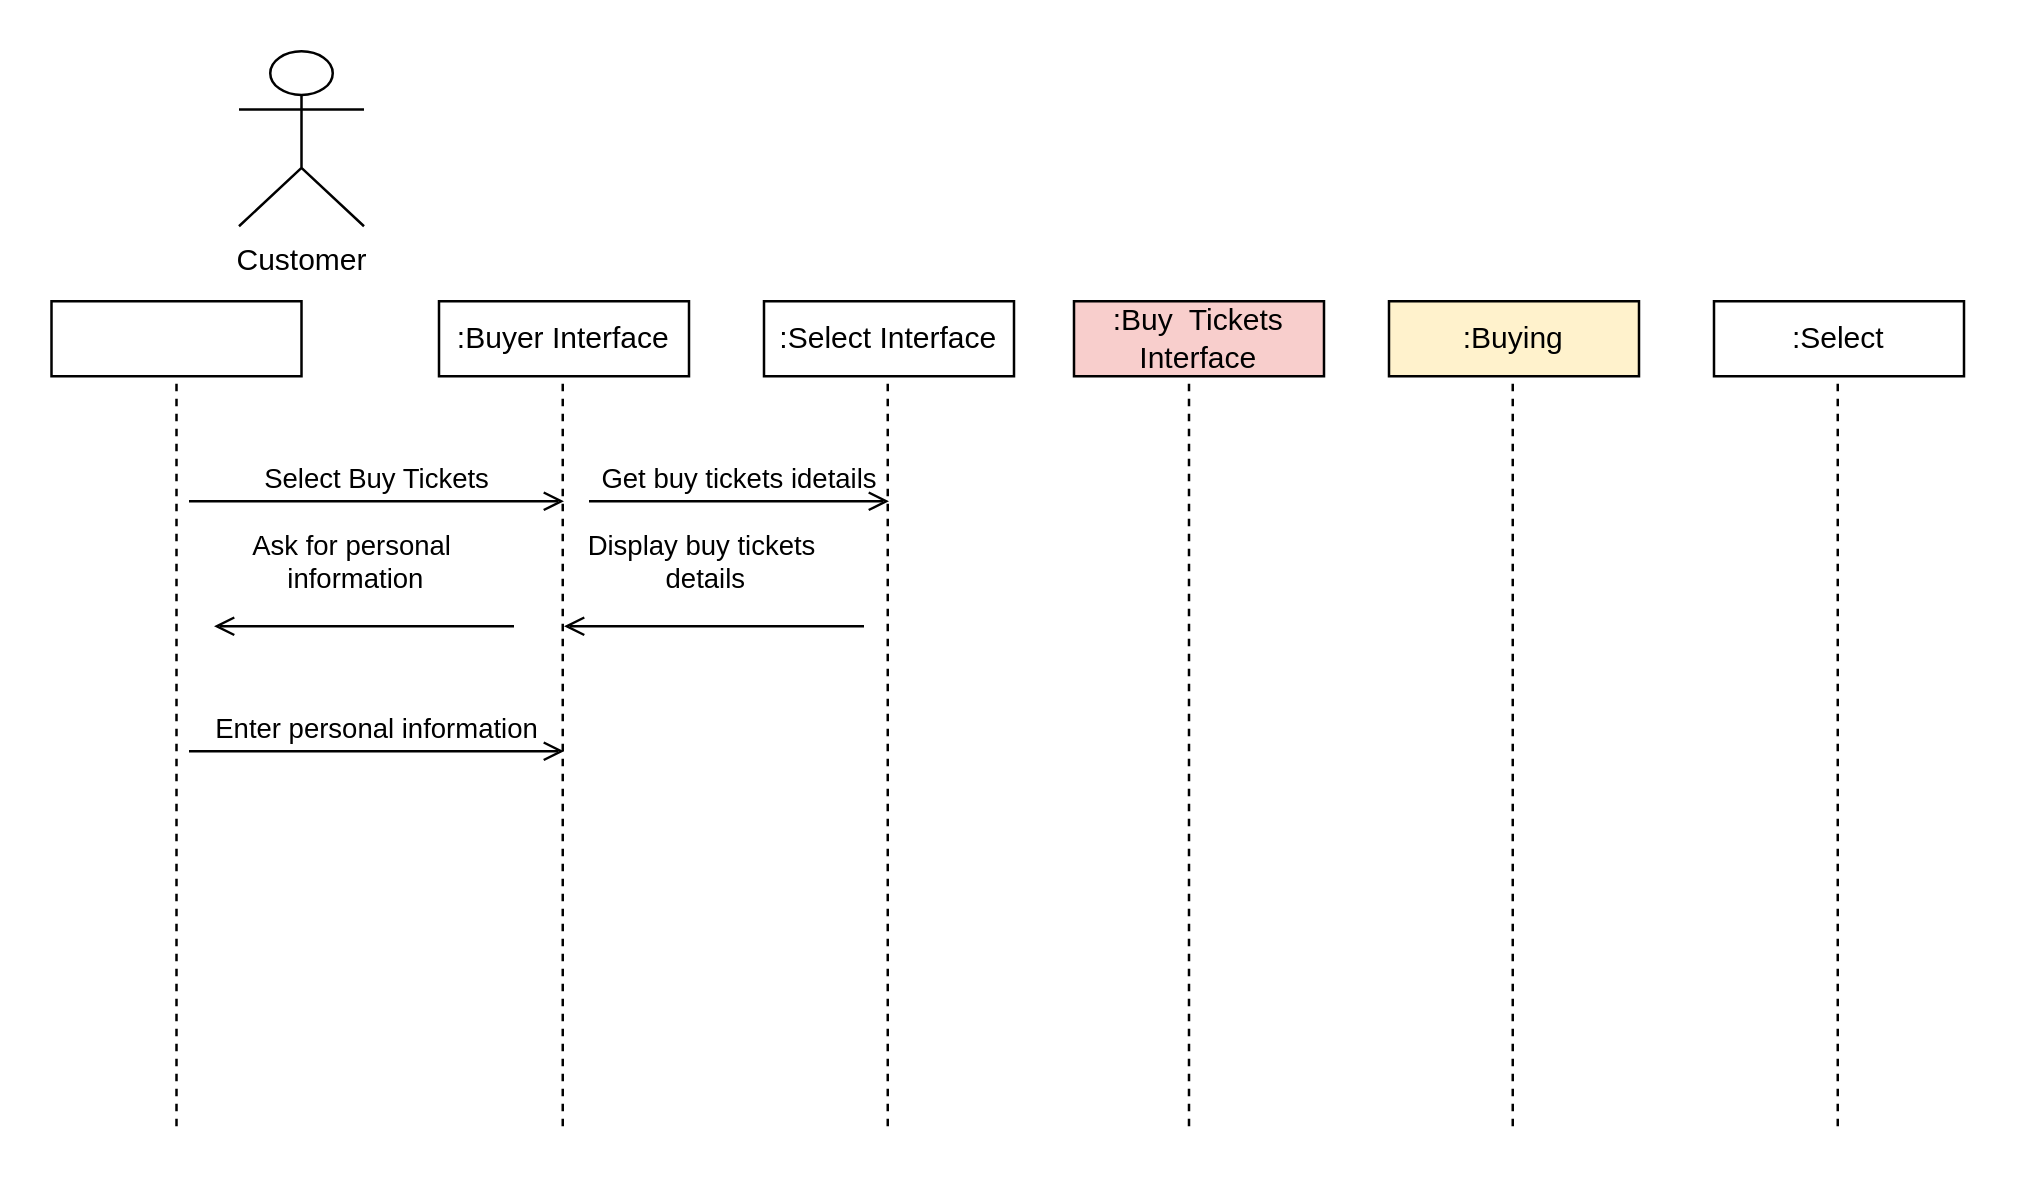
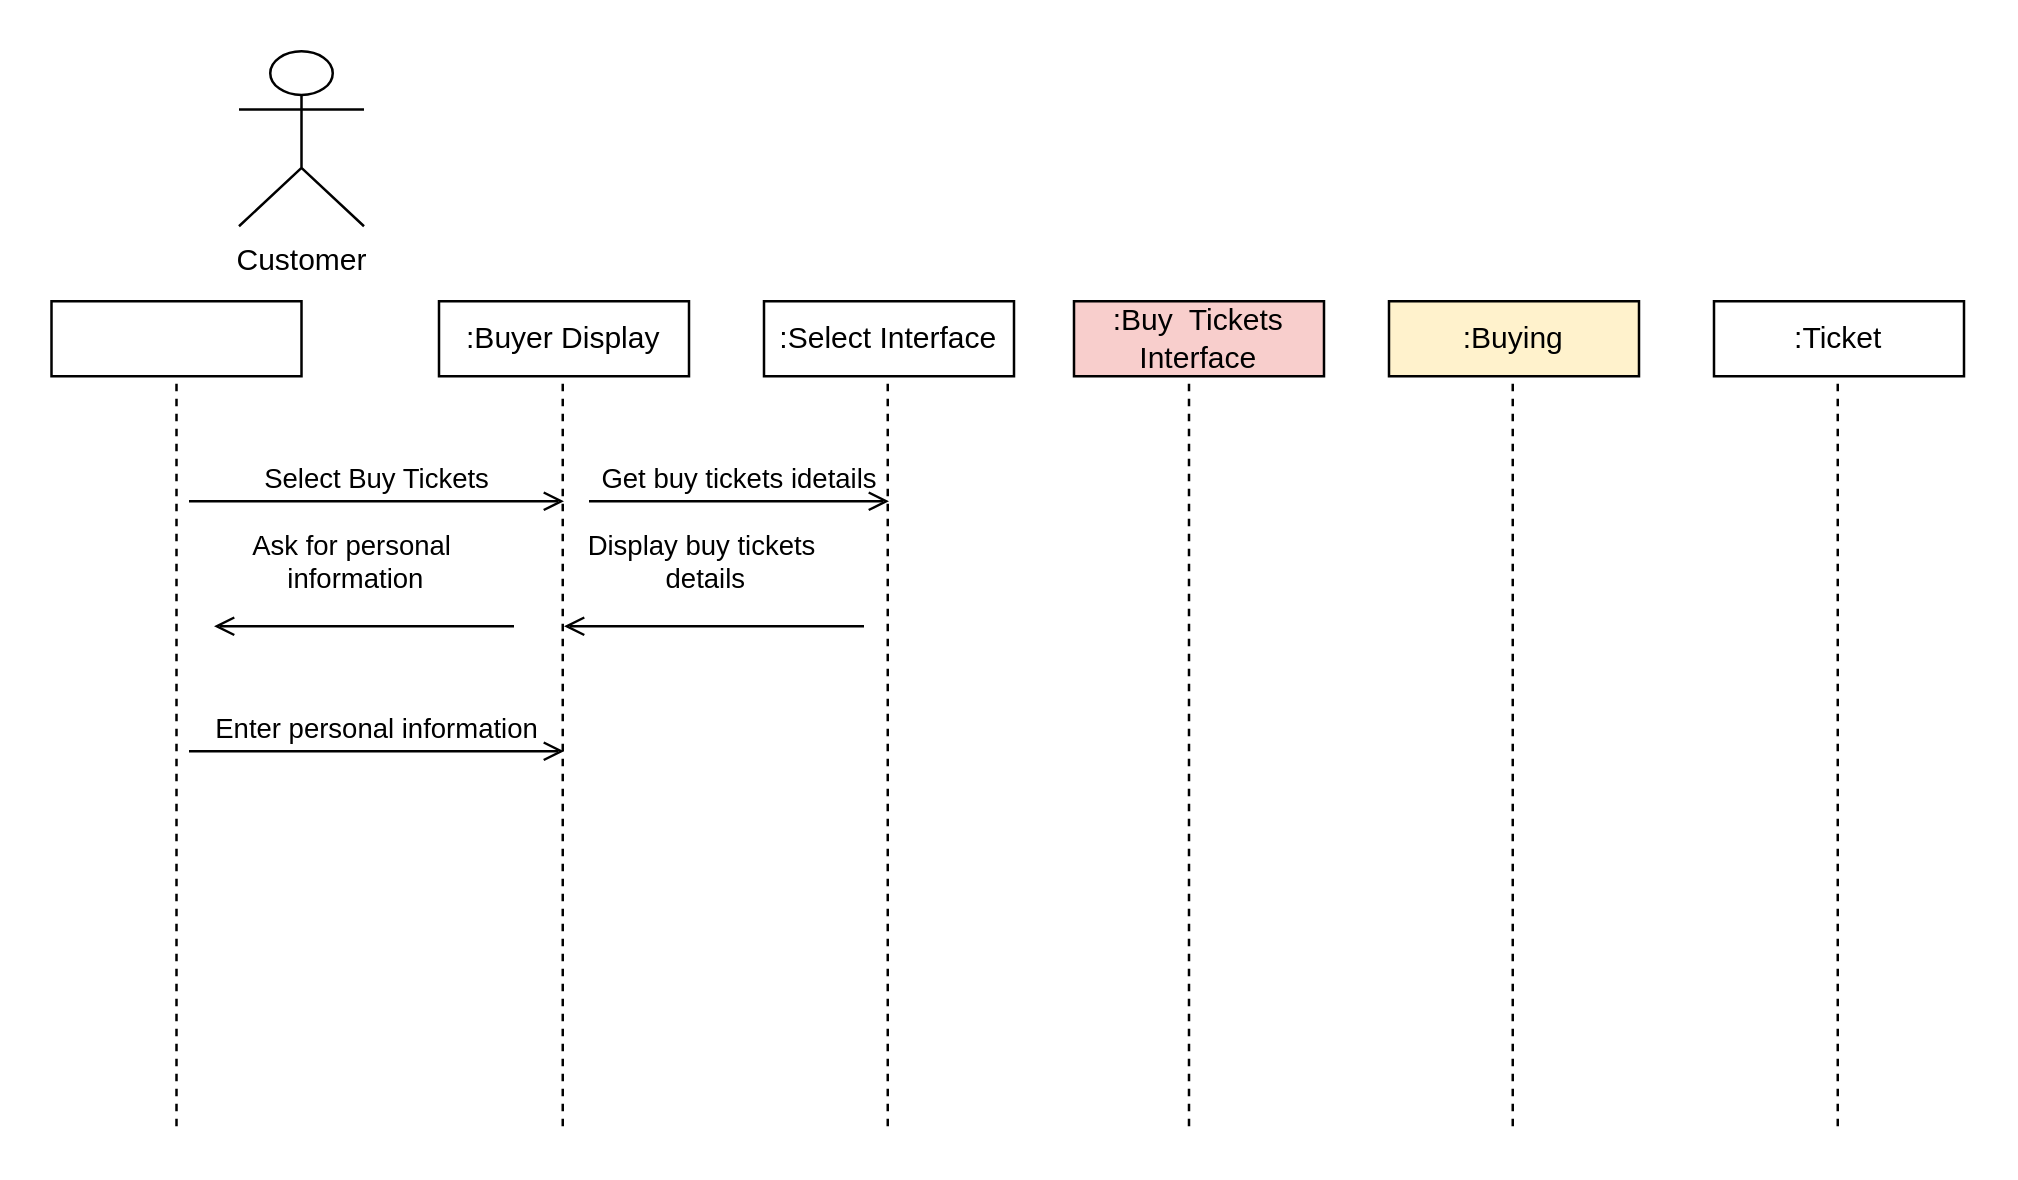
node ":Buyer Interface": label ":Buyer Interface" -> ":Buyer Display"
node ":Select": label ":Select" -> ":Ticket"
